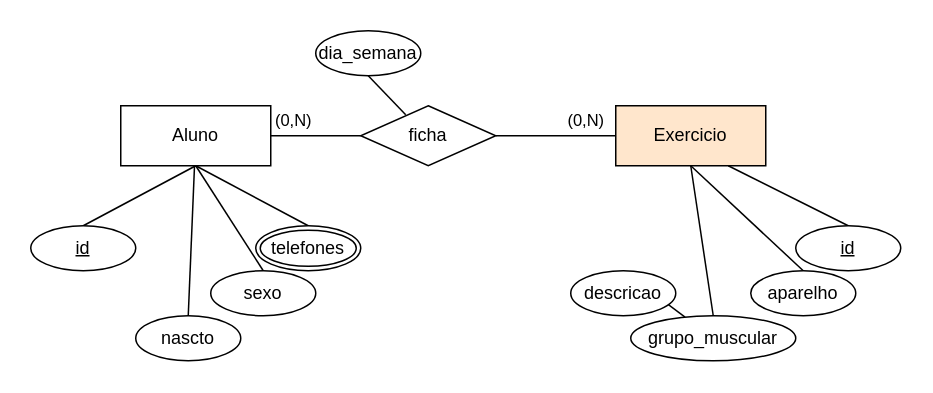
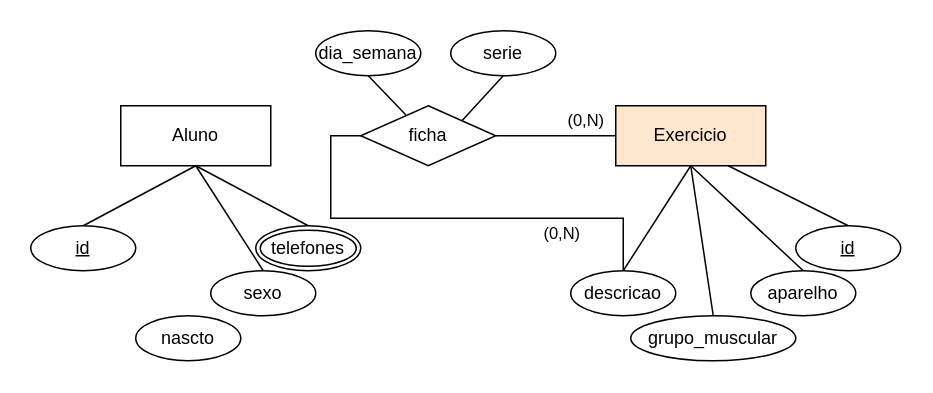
node "serie": added
edge "serie" -- "ficha": added
edge "Aluno" -- "ficha": now "descricao" -- "ficha"
edge "Aluno" -- "nascto": removed
edge "descricao" -- "grupo_muscular": now "descricao" -- "Exercicio"
